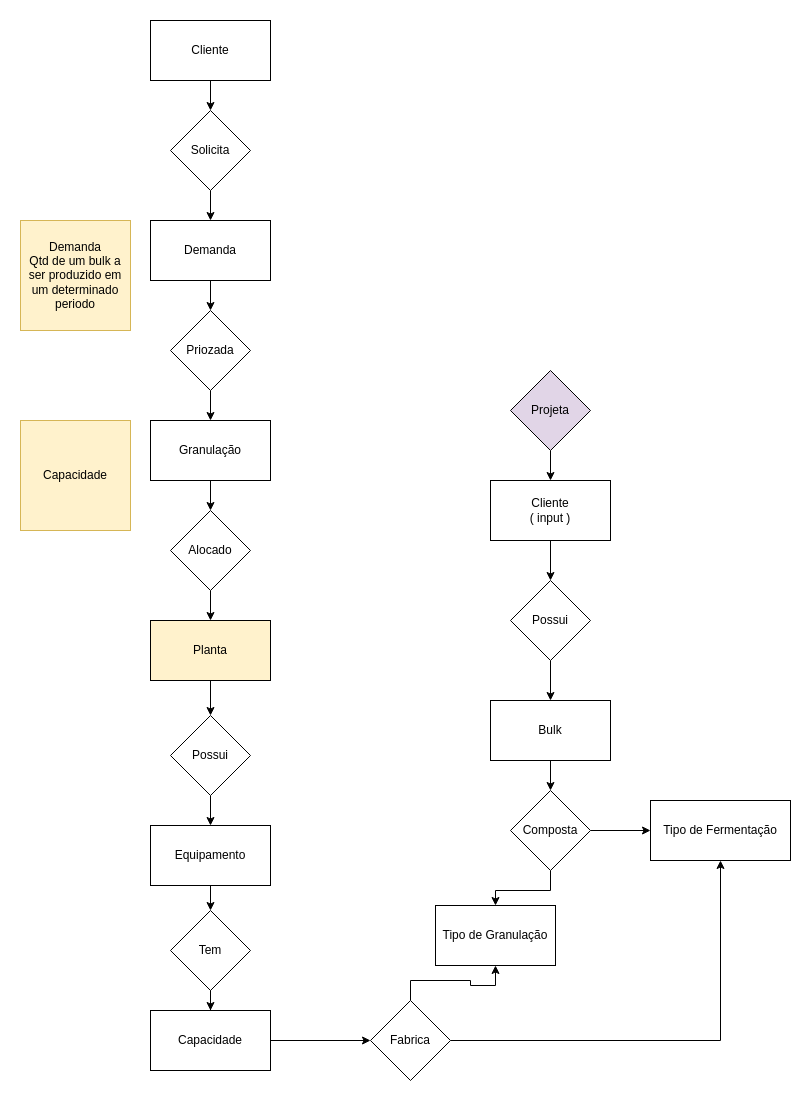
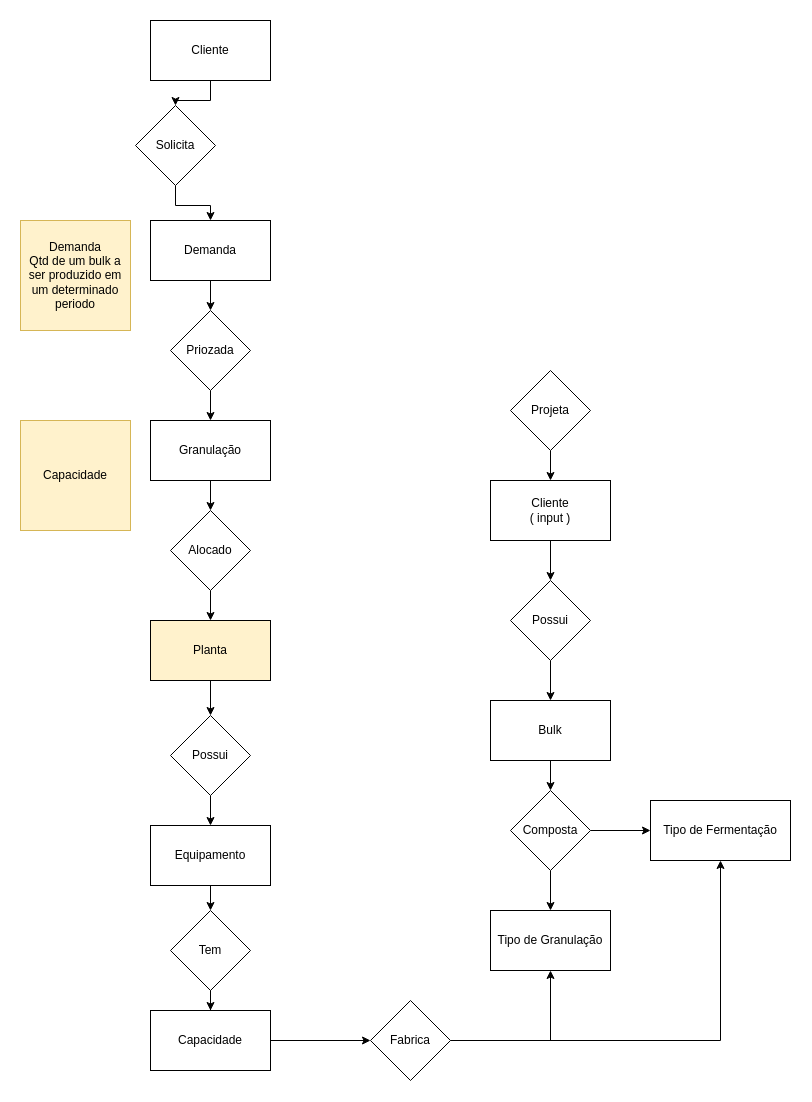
node "Solicita": moved (211, 151) -> (176, 146)
node "Projeta": fillcolor #e1d5e7 -> #ffffff
node "Tipo de Granulação": moved (496, 936) -> (551, 941)
